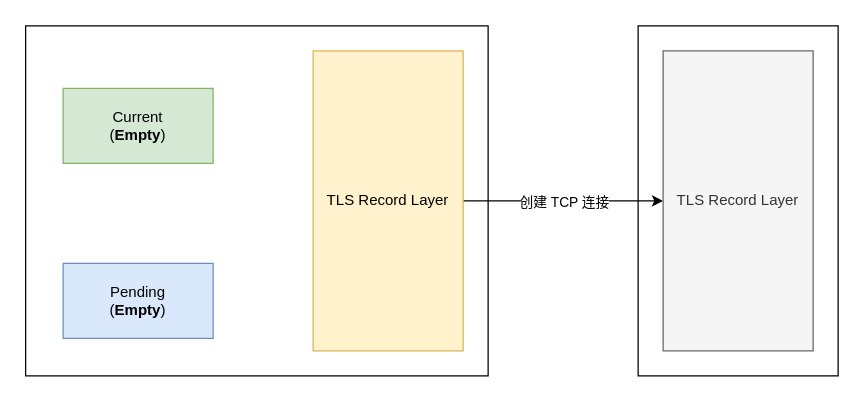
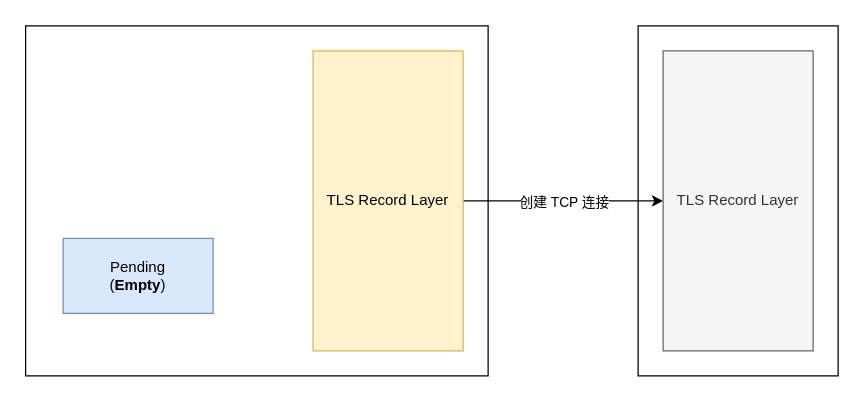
node "Current (Empty)": removed
node "Pending (Empty)": moved (138, 301) -> (138, 276)
